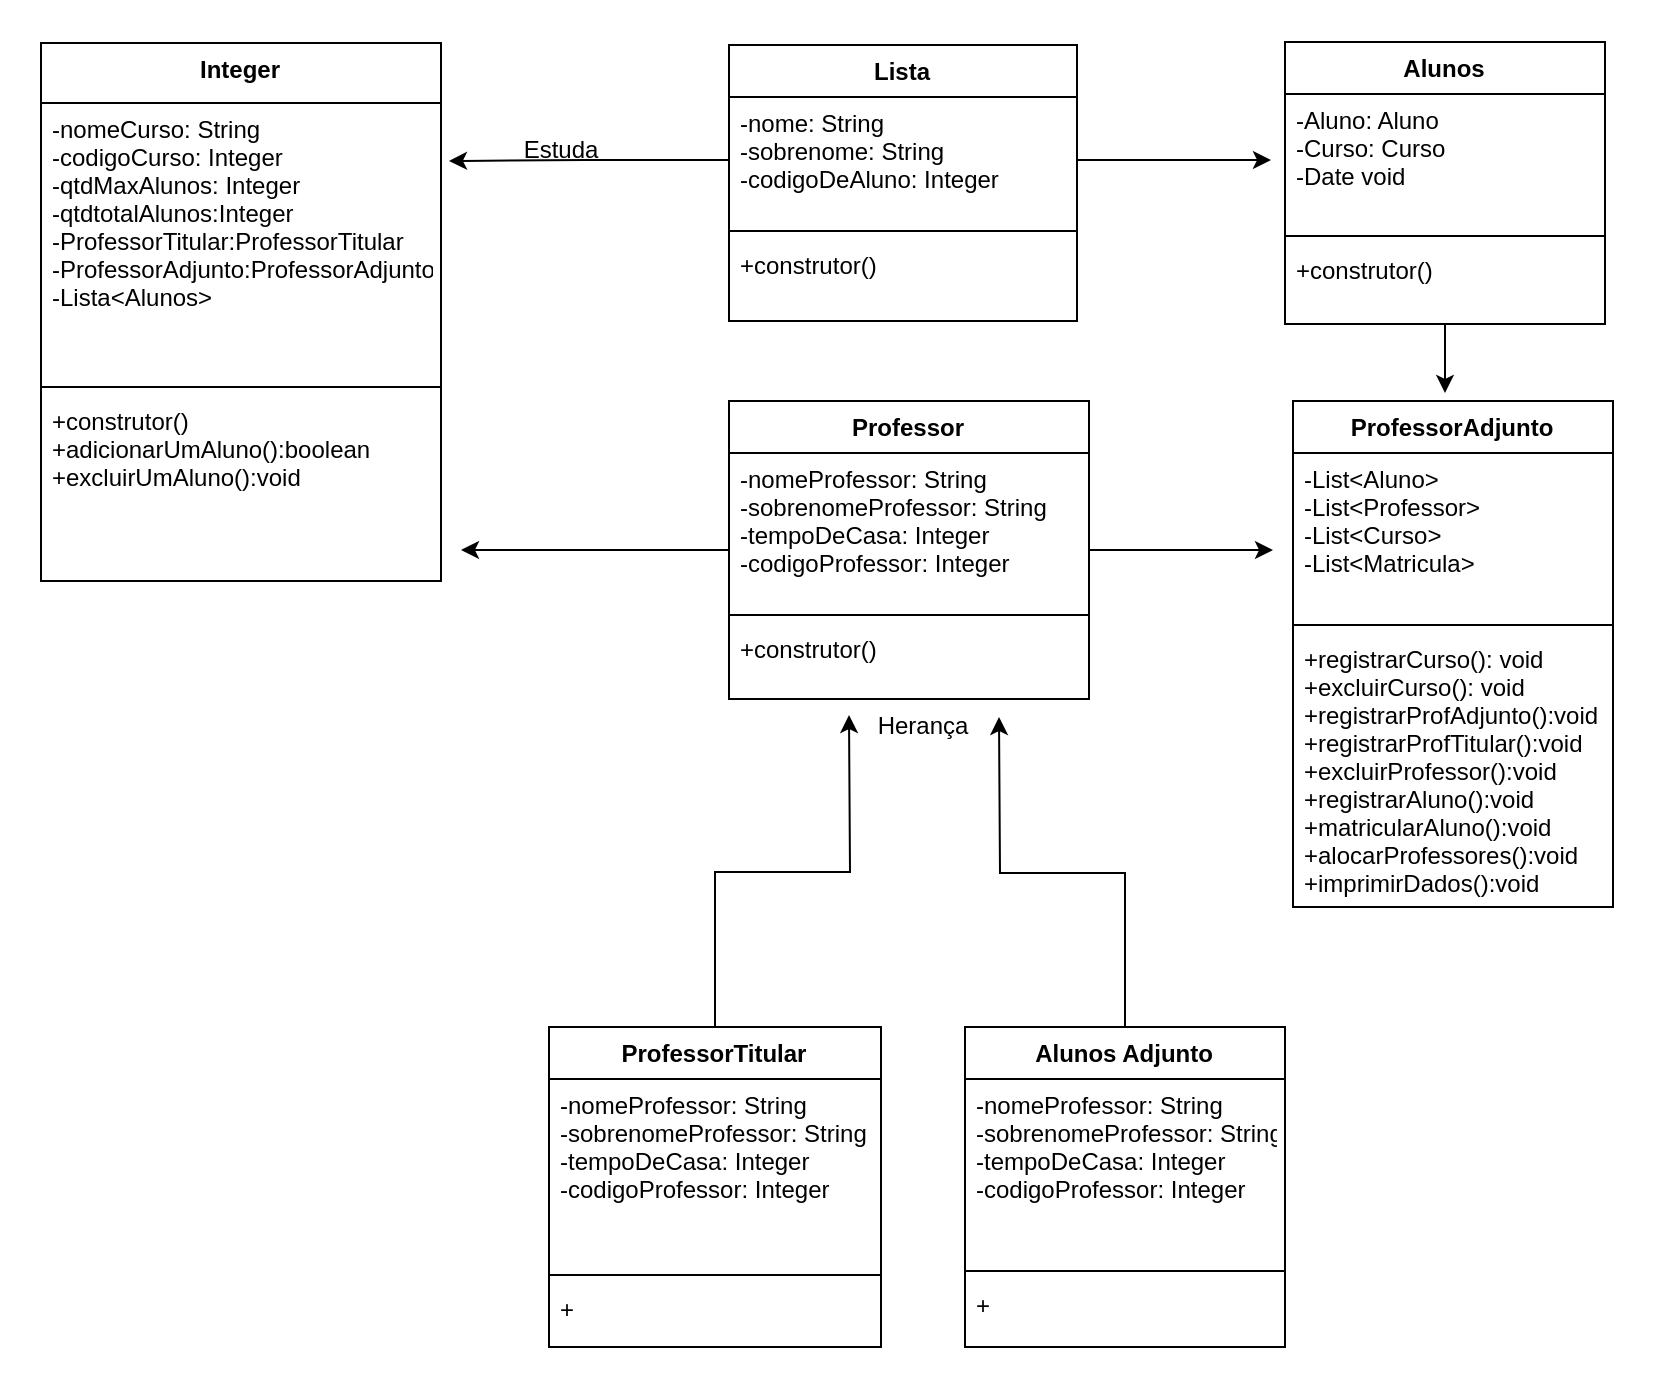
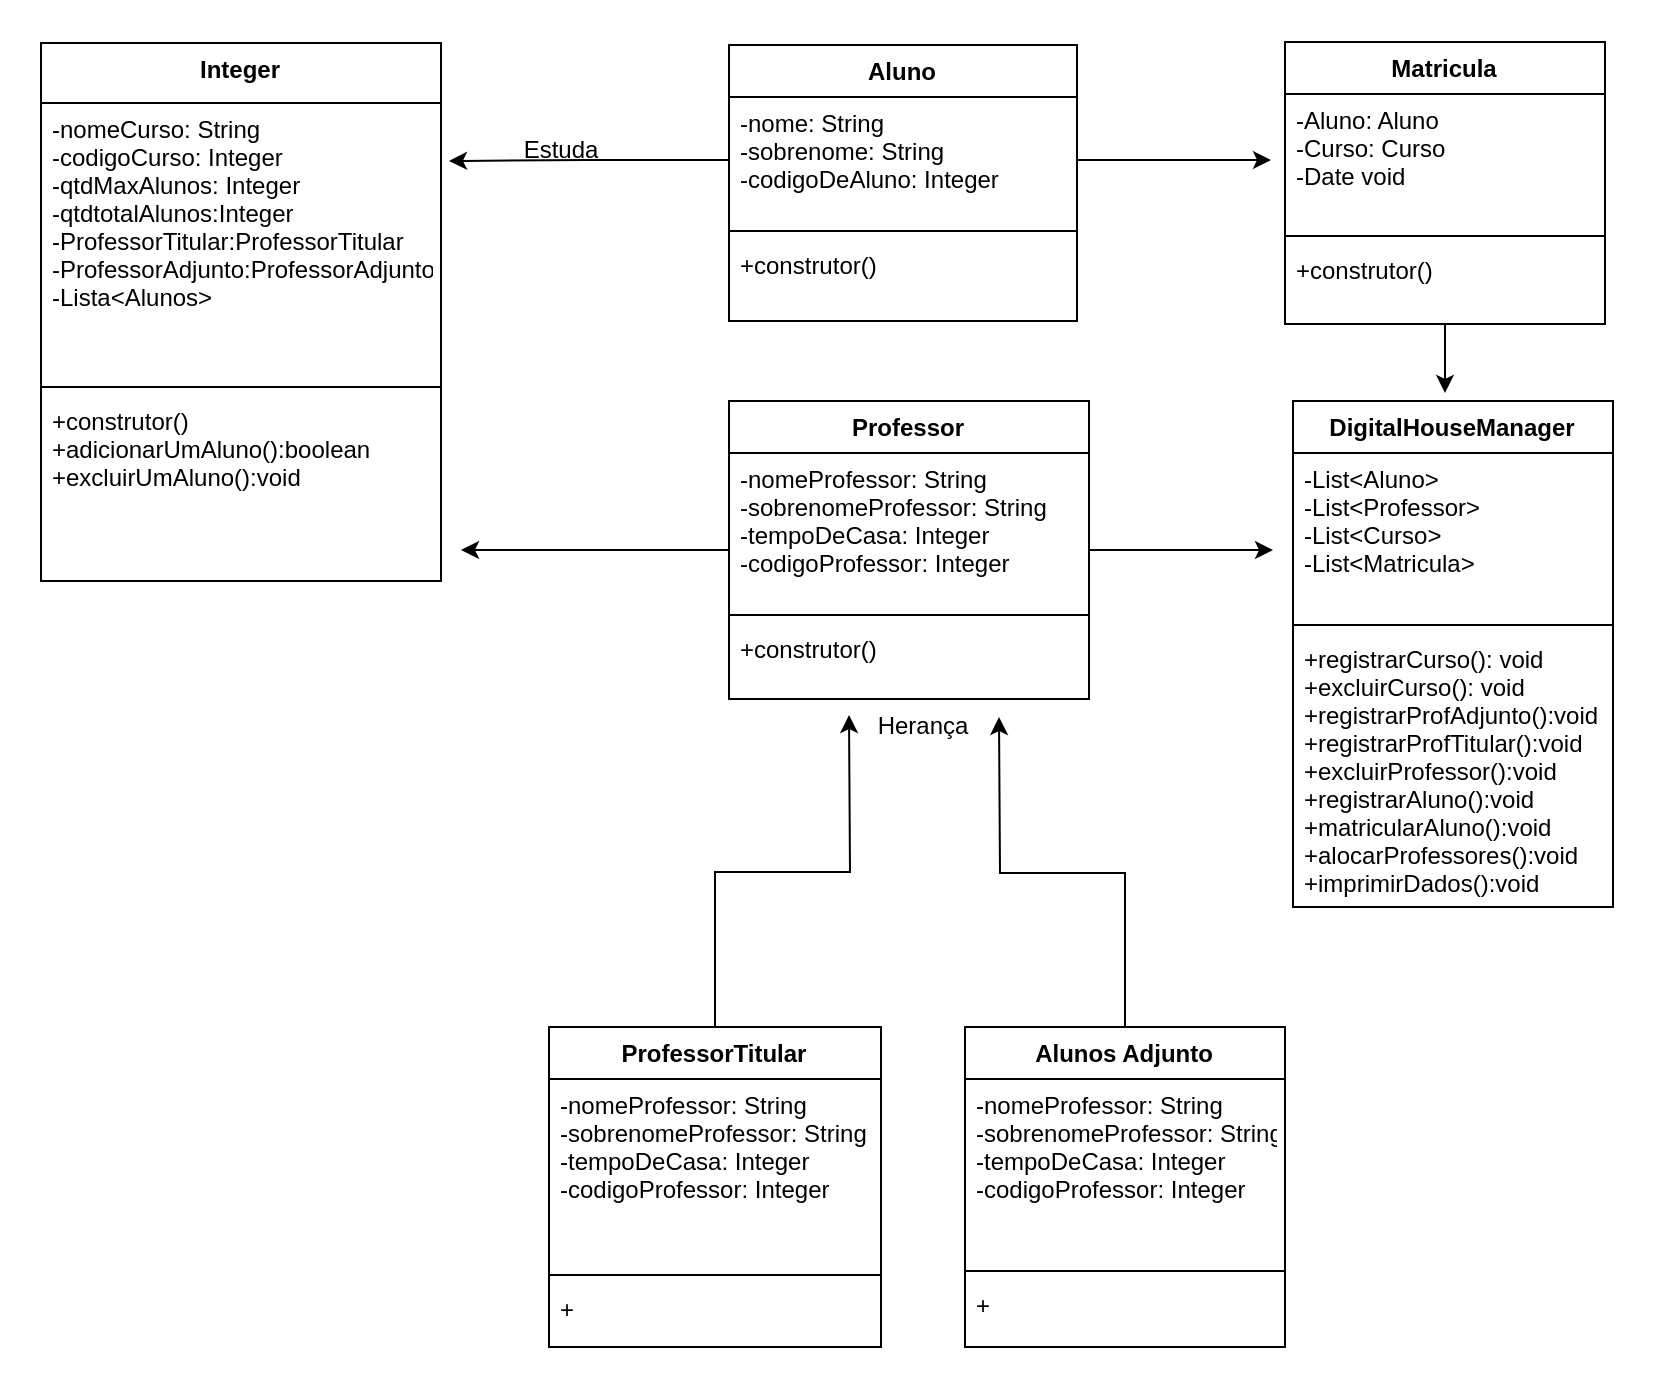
node "Alunos": label "Alunos" -> "Matricula"
node "Lista": label "Lista" -> "Aluno"
node "ProfessorAdjunto": label "ProfessorAdjunto" -> "DigitalHouseManager"
